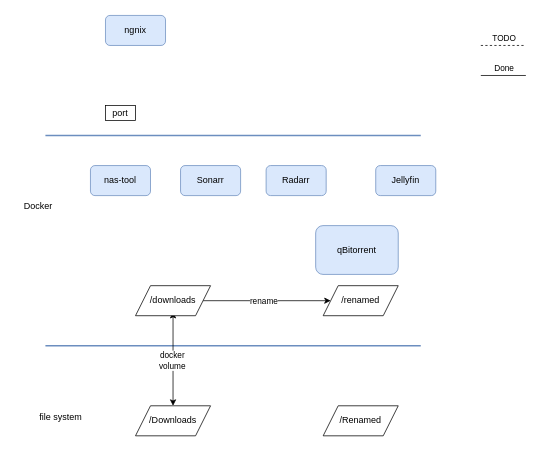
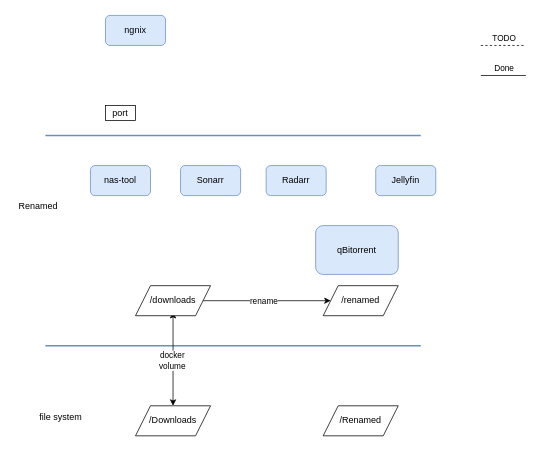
node "Docker": label "Docker" -> "Renamed"
